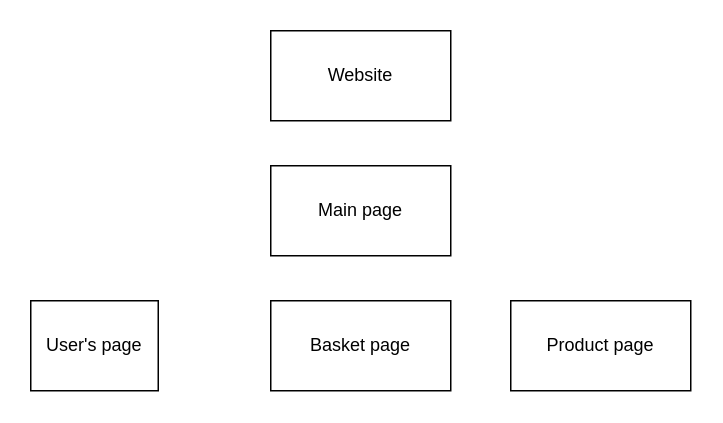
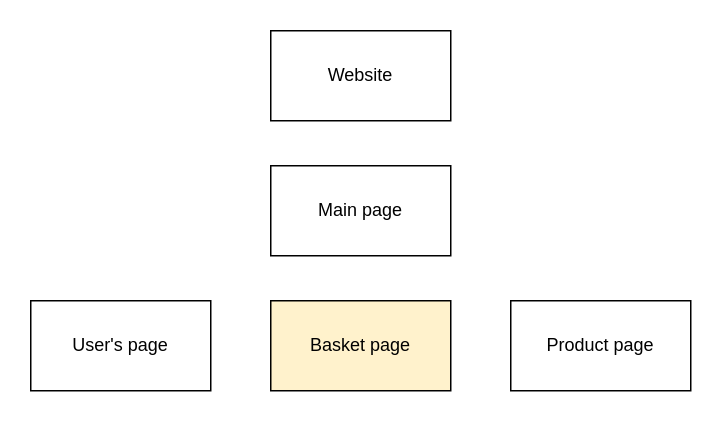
node "User's page": size 128x90 -> 180x90
node "Basket page": fillcolor #ffffff -> #fff2cc
